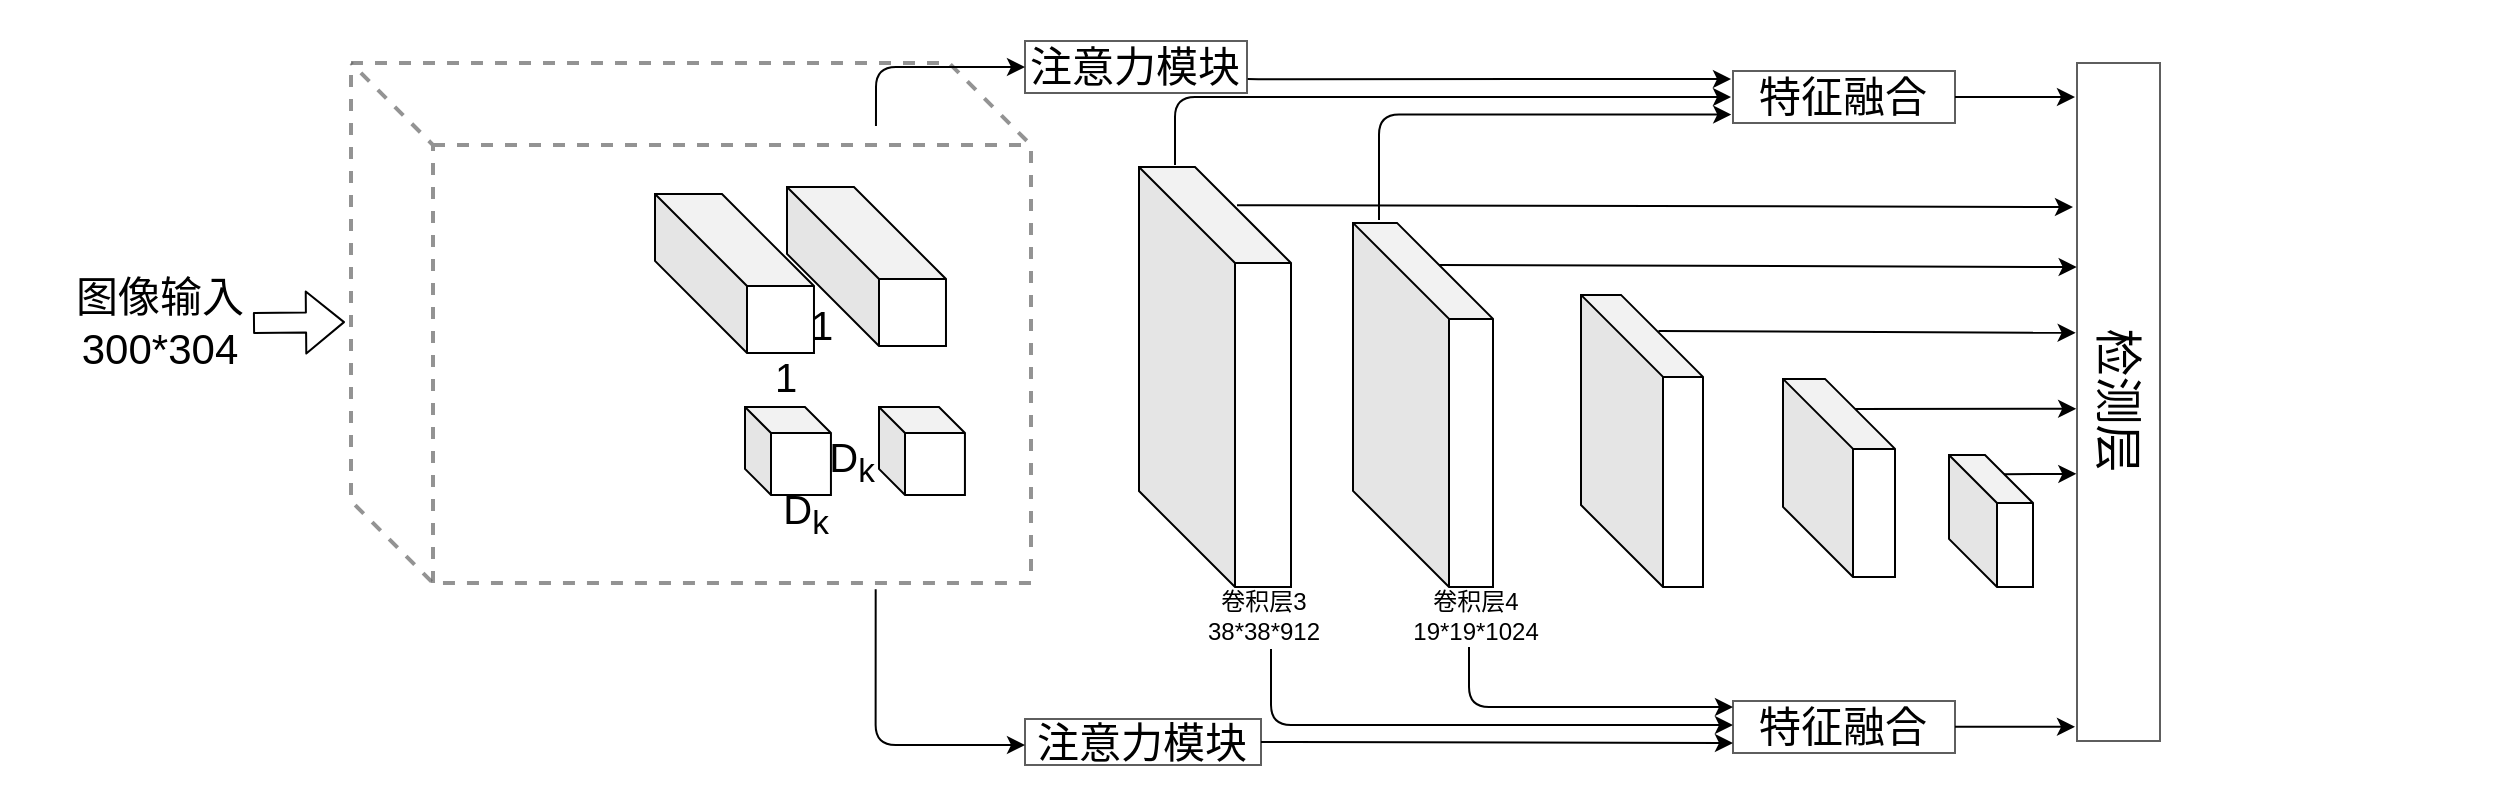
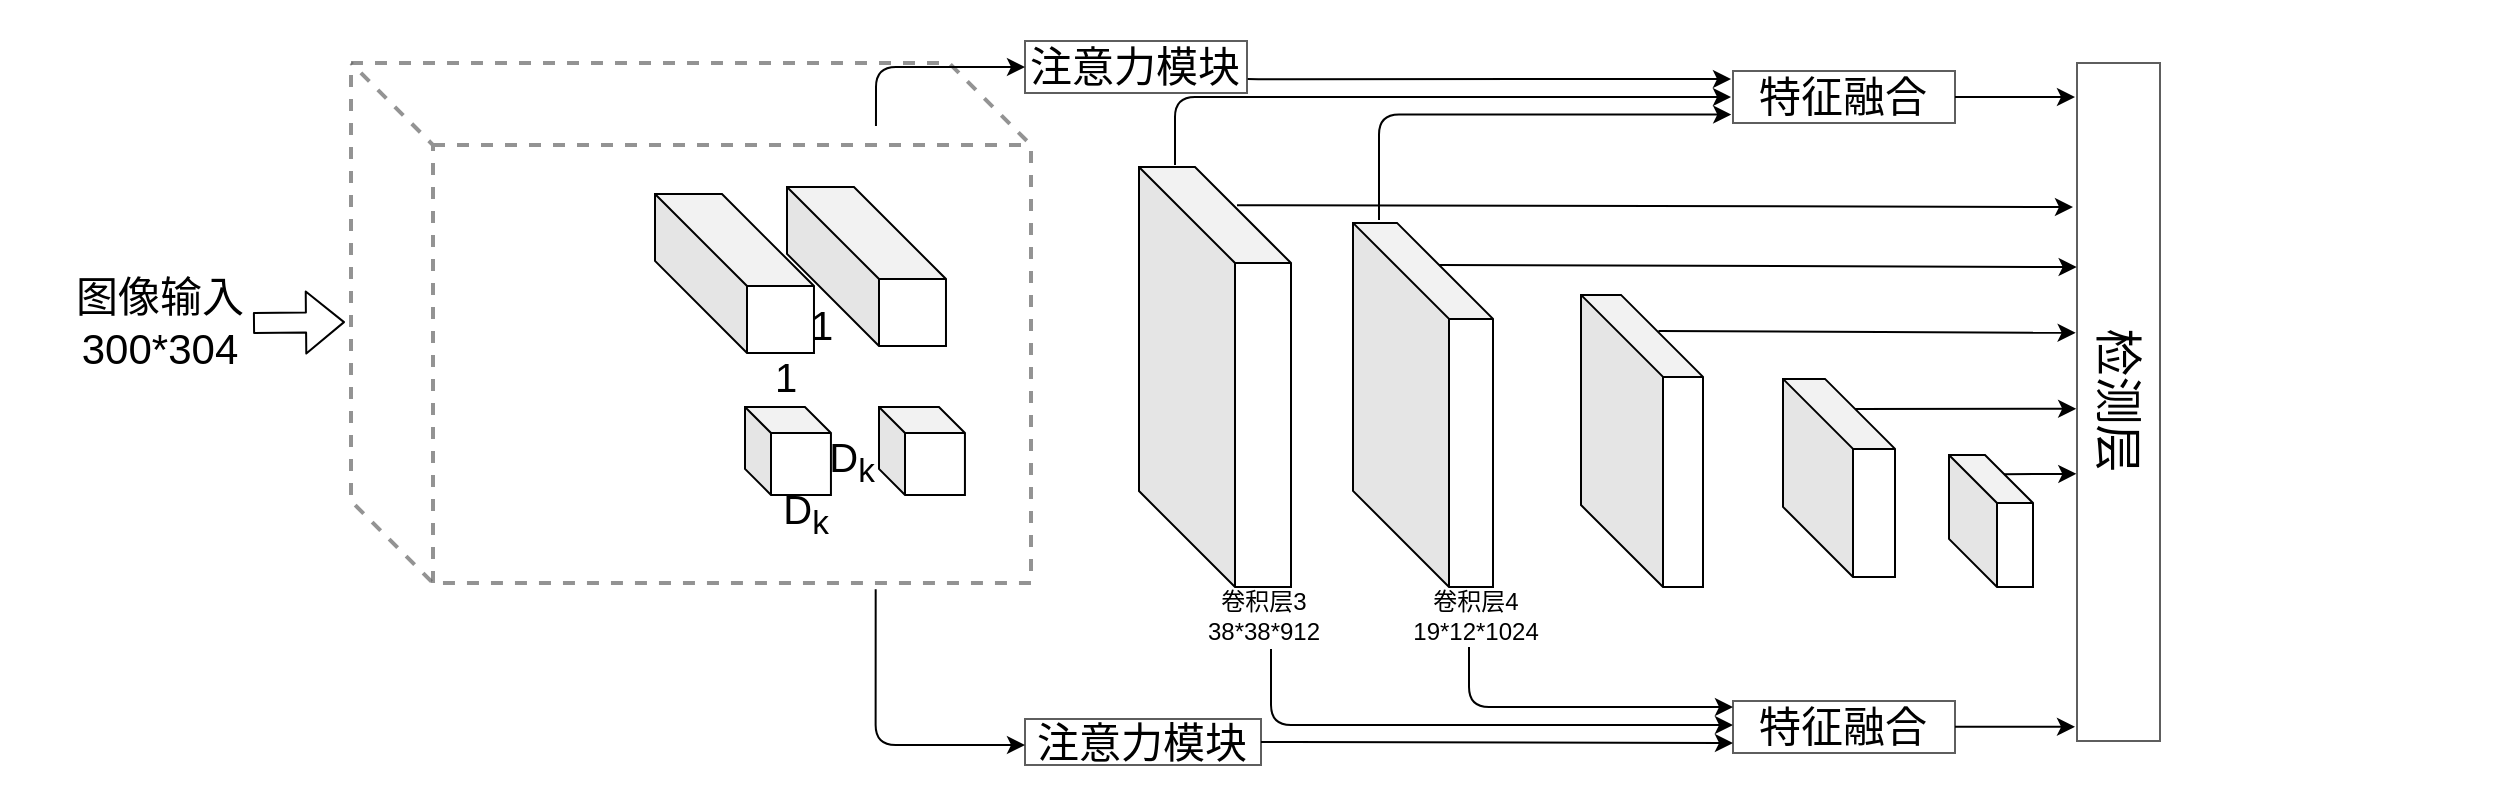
node "卷积层4 19*19*1024": label "卷积层4 19*19*1024" -> "卷积层4 19*12*1024"
